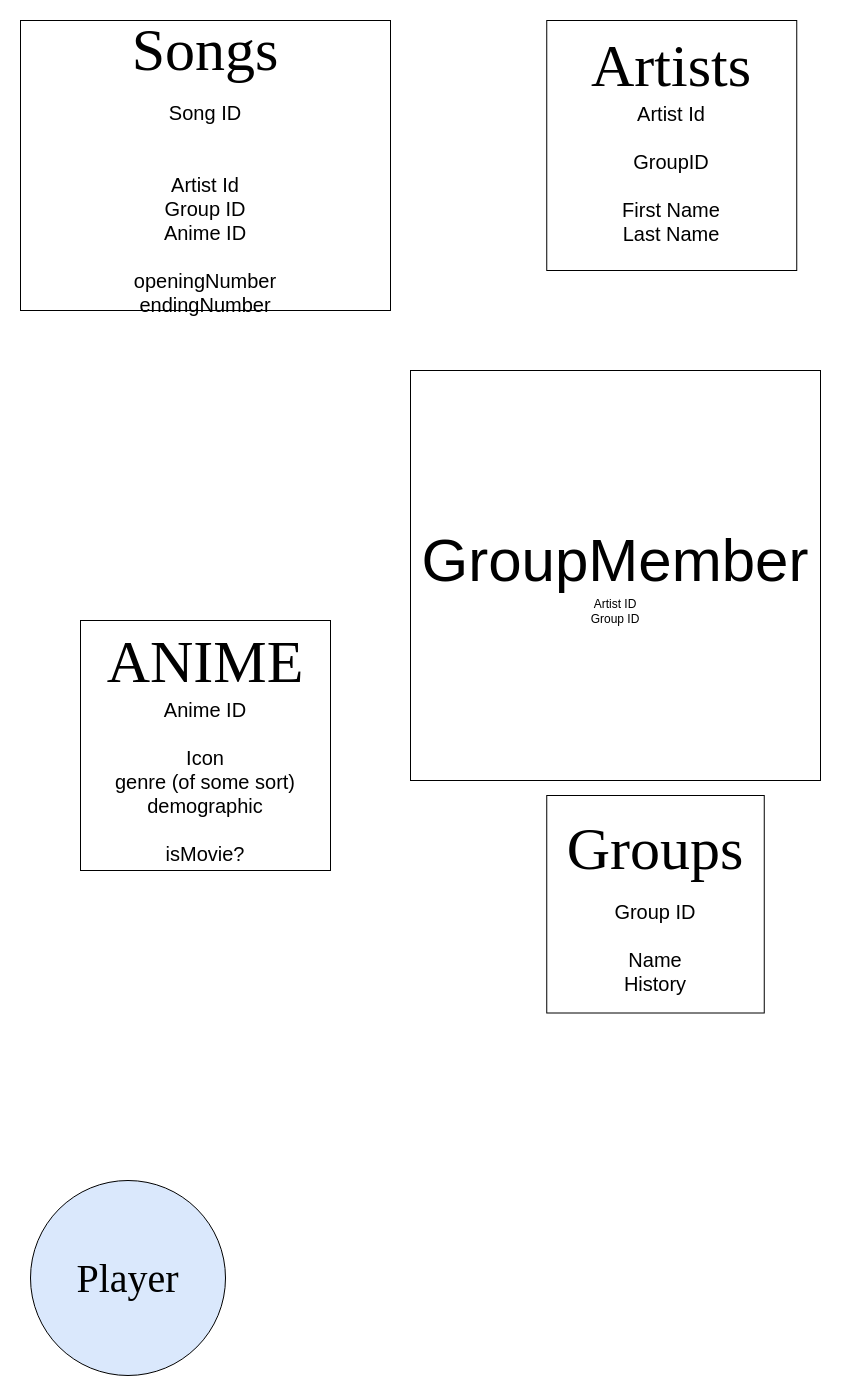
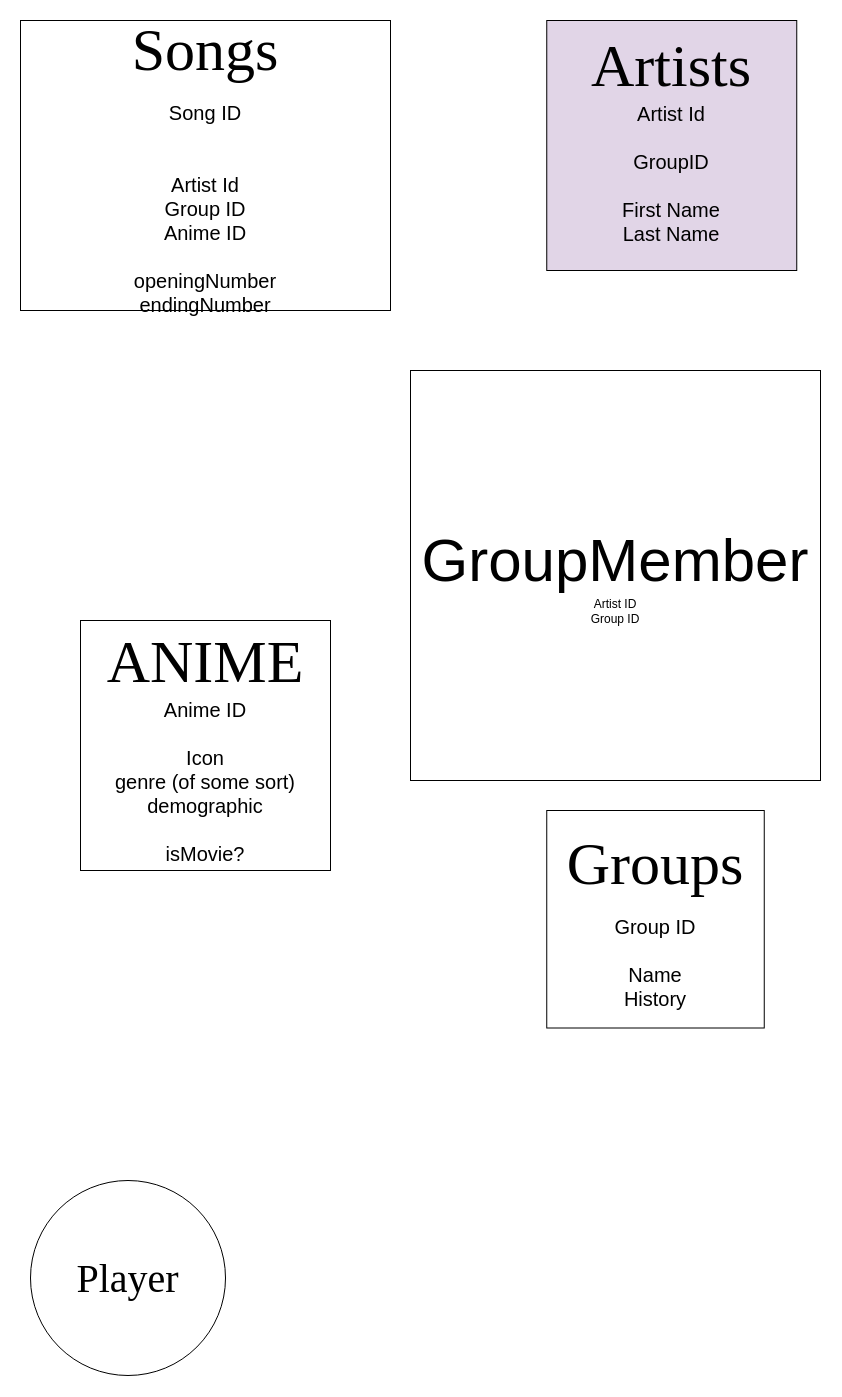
node "Artists Artist Id GroupID First Name Last Name": fillcolor #ffffff -> #e1d5e7
node "Groups Group ID Name History": moved (656, 904) -> (656, 919)
node "Player": fillcolor #dae8fc -> #ffffff
